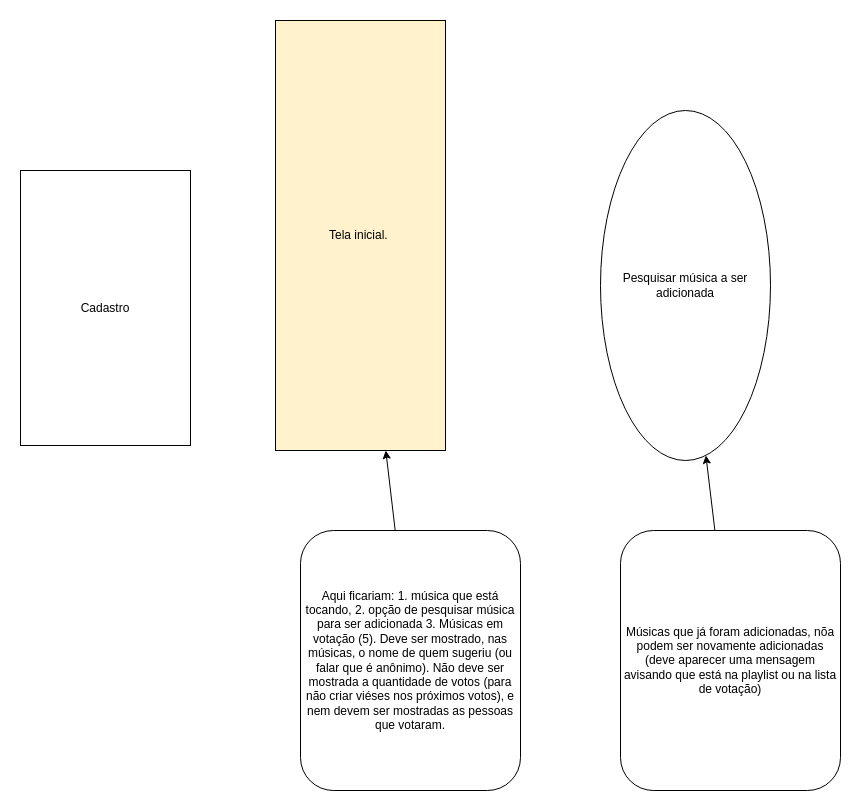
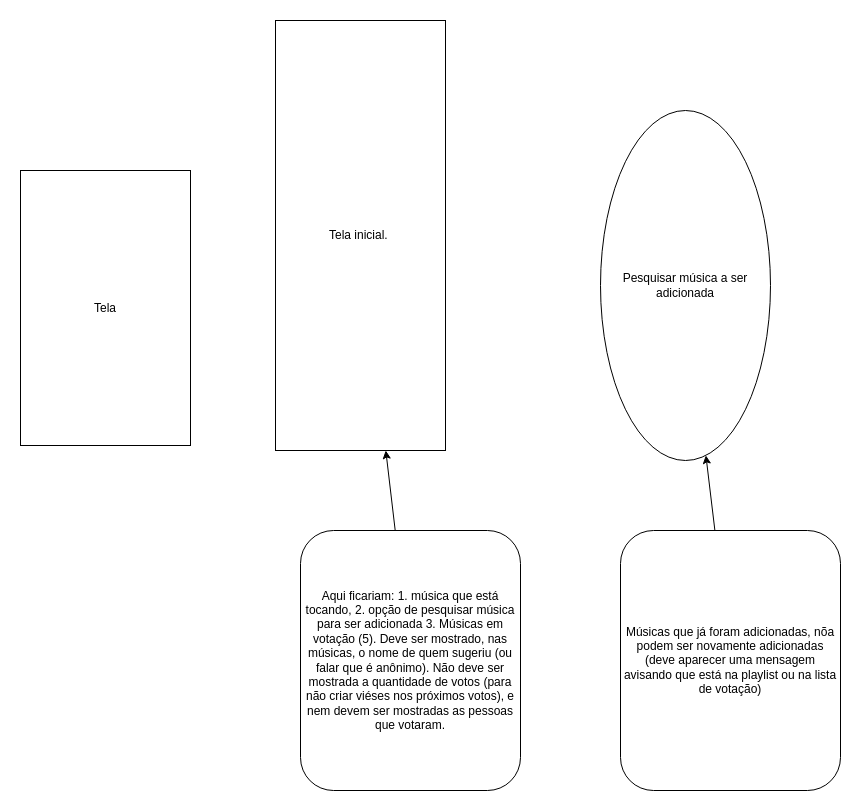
node "Tela inicial.": fillcolor #fff2cc -> #ffffff
node "Cadastro": label "Cadastro" -> "Tela"
